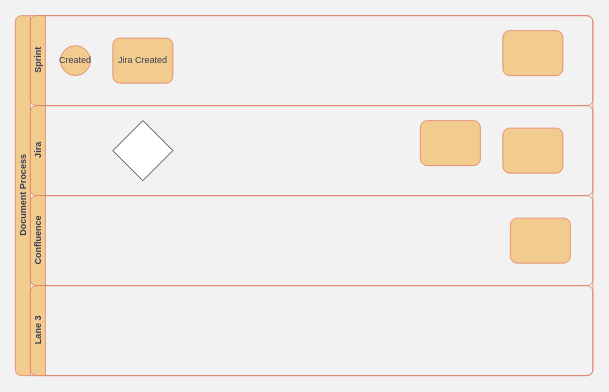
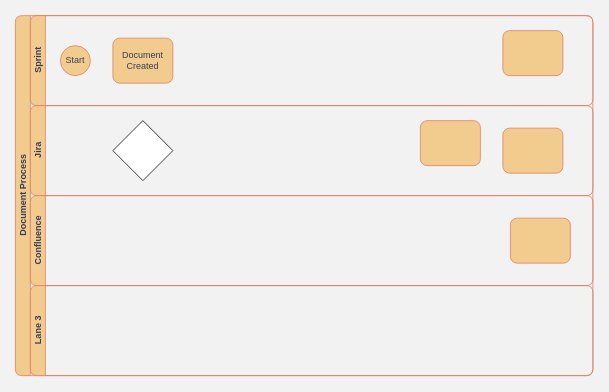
node "Created": label "Created" -> "Start"
node "Jira Created": label "Jira Created" -> "Document Created"
